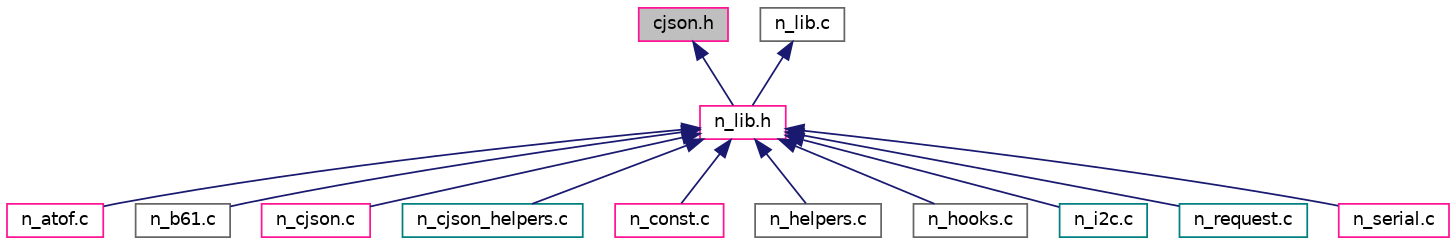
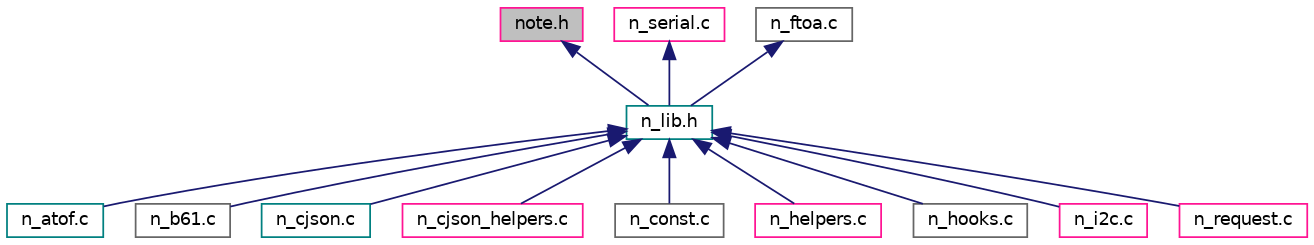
node "cjson.h": label "cjson.h" -> "note.h"
node "n_lib.c": label "n_lib.c" -> "n_ftoa.c"
node "n_lib.h": color deeppink -> teal
edge "n_serial.c" -> "n_lib.h": reversed
node "n_atof.c": color deeppink -> teal
node "n_cjson.c": color deeppink -> teal
node "n_cjson_helpers.c": color teal -> deeppink
node "n_const.c": color deeppink -> gray40
node "n_helpers.c": color gray40 -> deeppink
node "n_i2c.c": color teal -> deeppink
node "n_request.c": color teal -> deeppink
